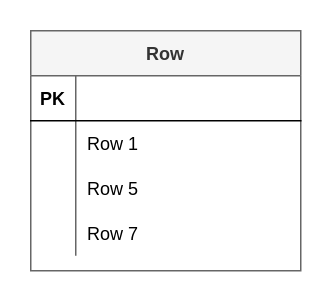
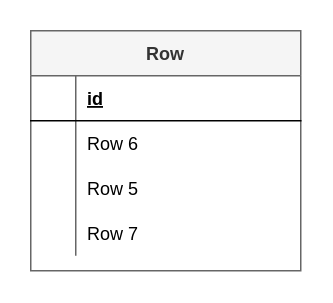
node "PK": removed
node "id": added
node "Row 1": label "Row 1" -> "Row 6"
